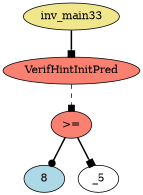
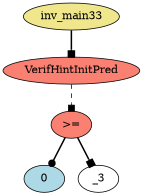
node "8": label "8" -> "0"
node "_5": label "_5" -> "_3"
